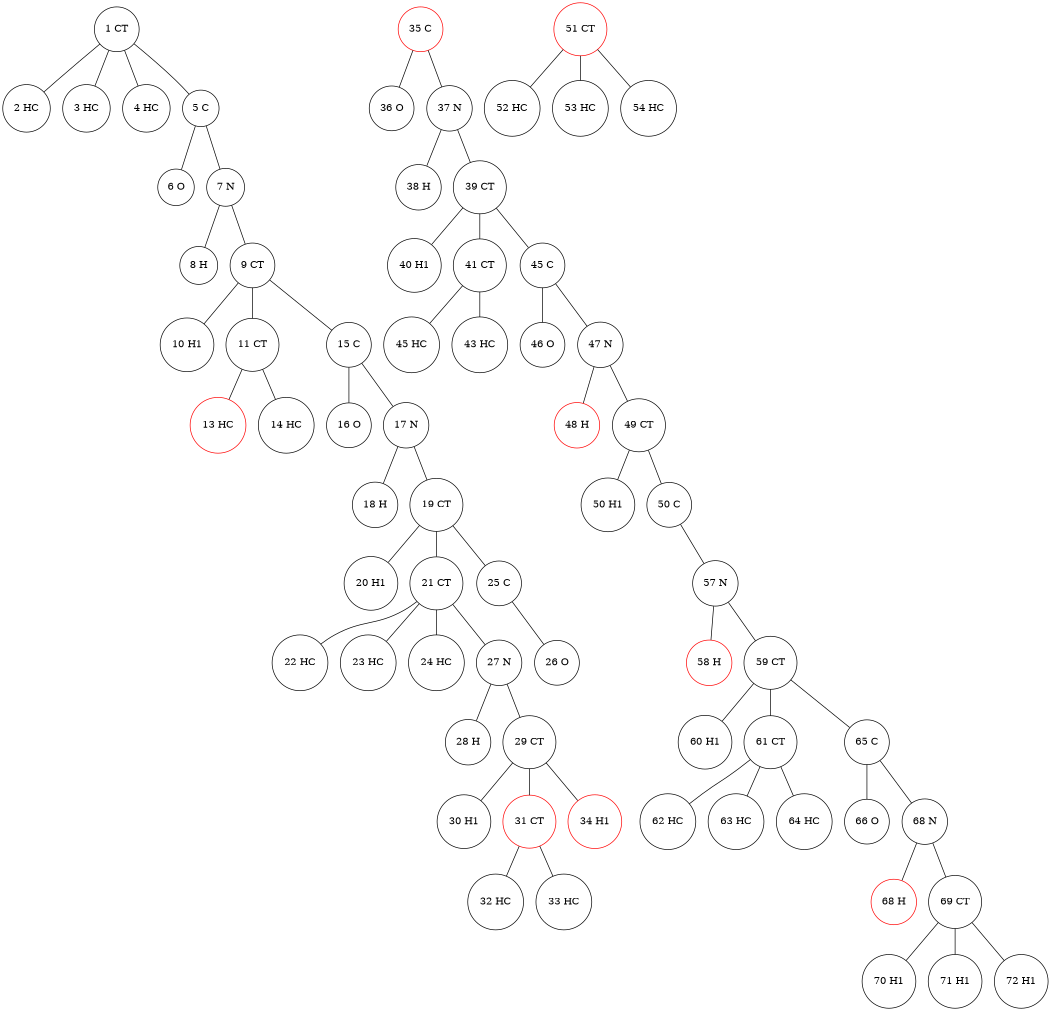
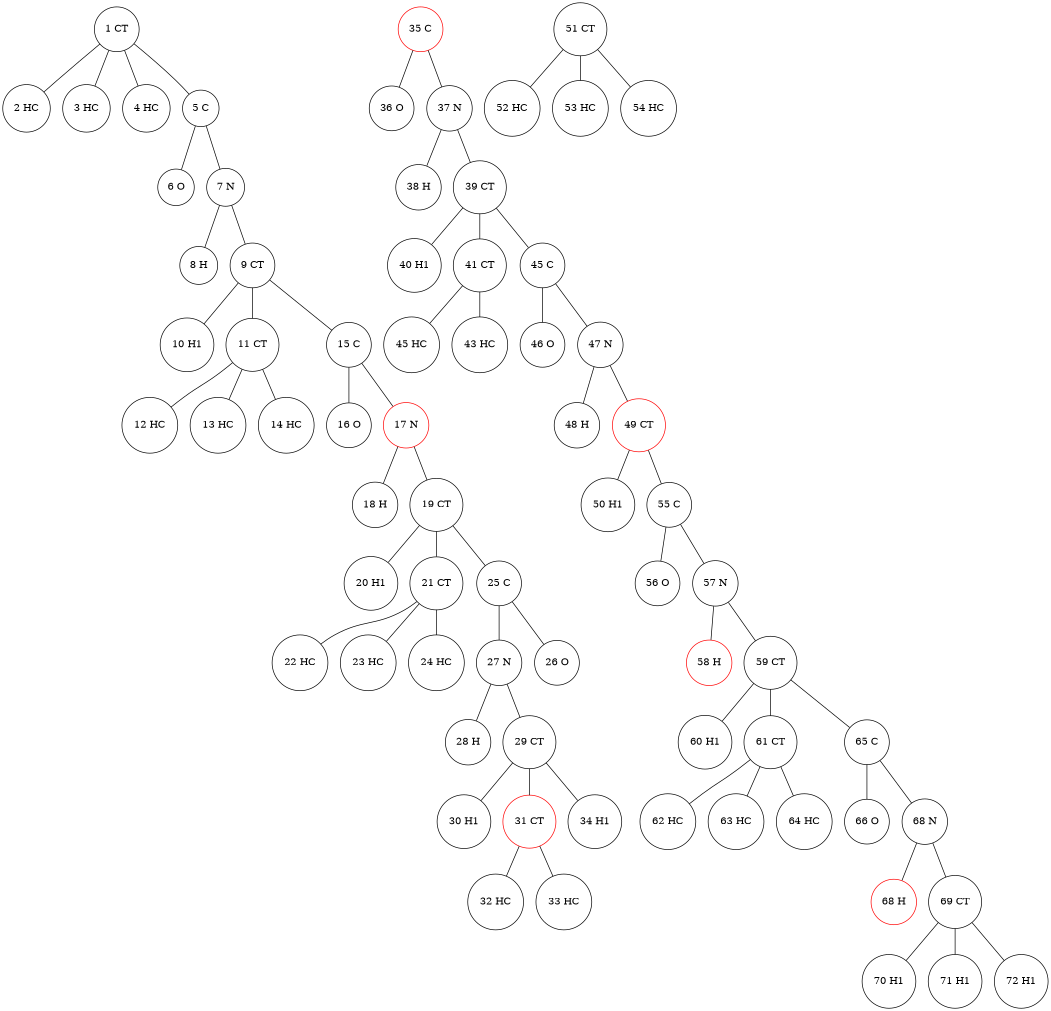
node "51 CT": color red -> black
node "12 HC": added
node "13 HC": color red -> black
node "17 N": color black -> red
node "48 H": color red -> black
node "49 CT": color black -> red
node "50 C": label "50 C" -> "55 C"
node "56 O": added
edge "21 CT" -- "27 N": now "25 C" -- "27 N"
node "34 H1": color red -> black
